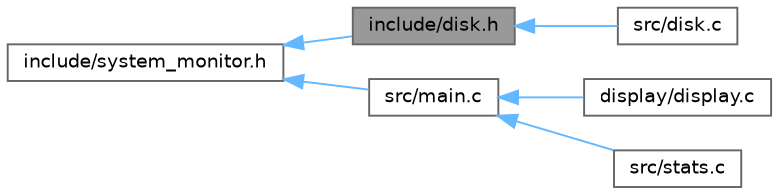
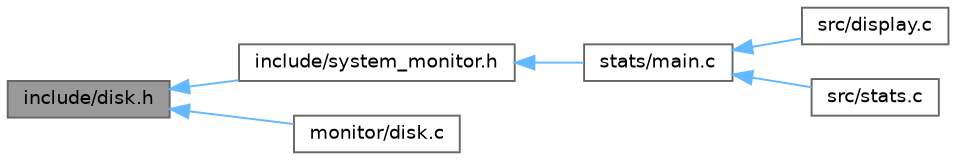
node "src/disk.c": label "src/disk.c" -> "monitor/disk.c"
edge "include/disk.h" -> "include/system_monitor.h": reversed
node "src/main.c": label "src/main.c" -> "stats/main.c"
node "display/display.c": label "display/display.c" -> "src/display.c"
